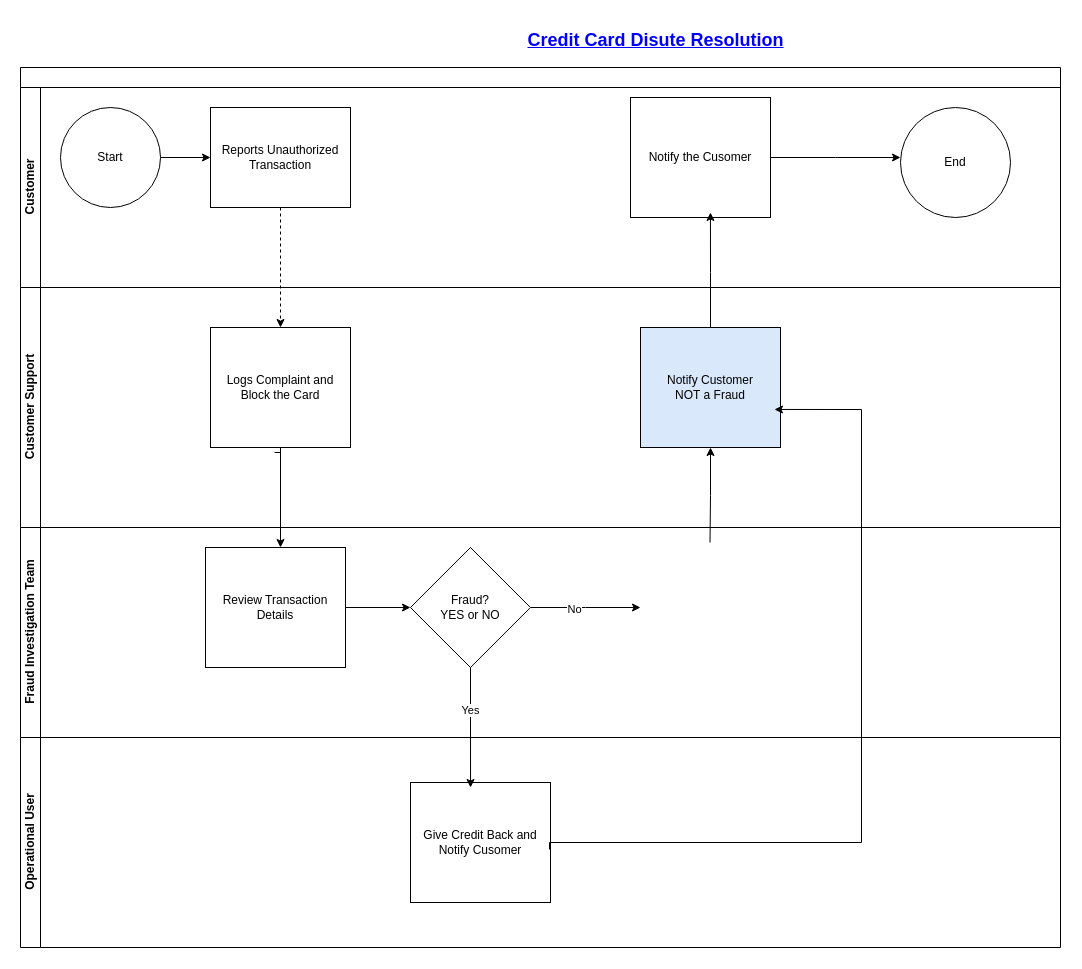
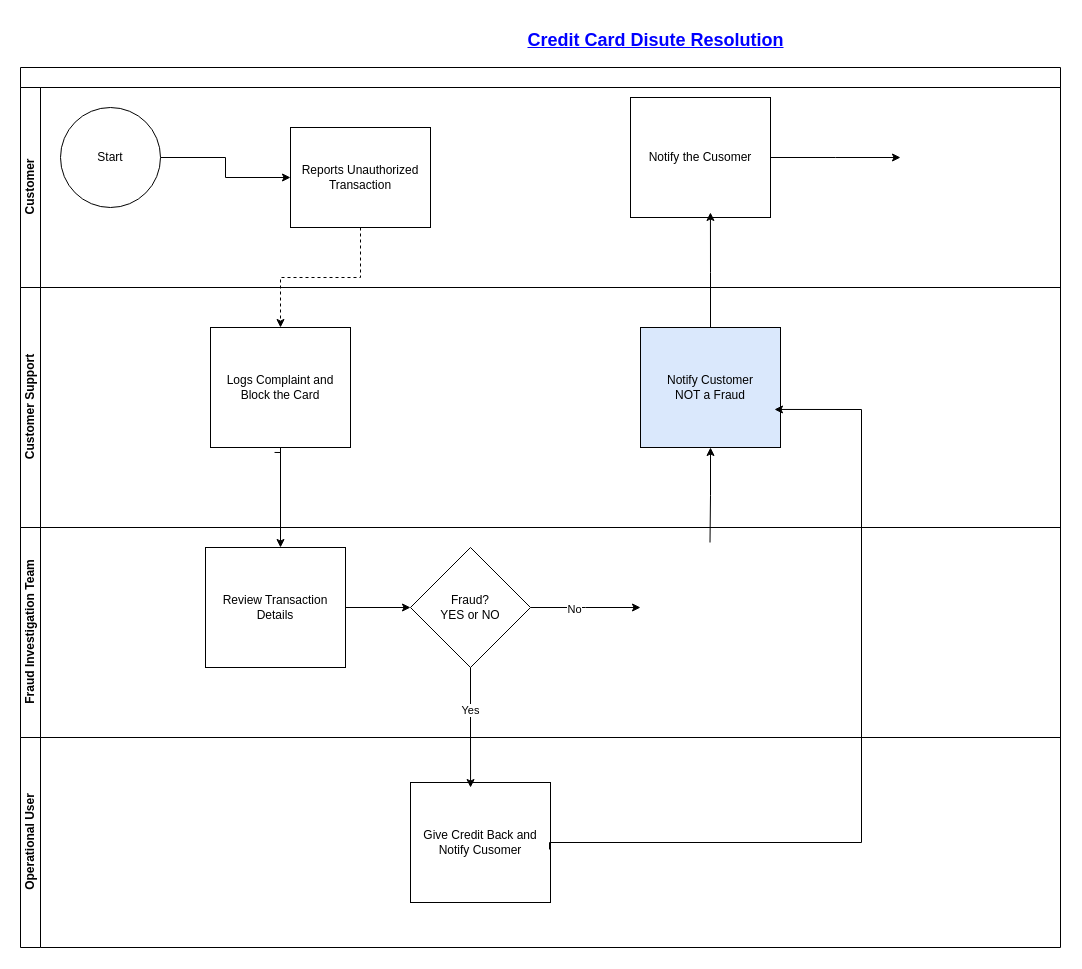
node "Reports Unauthorized Transaction": moved (281, 158) -> (361, 178)
node "End": removed
